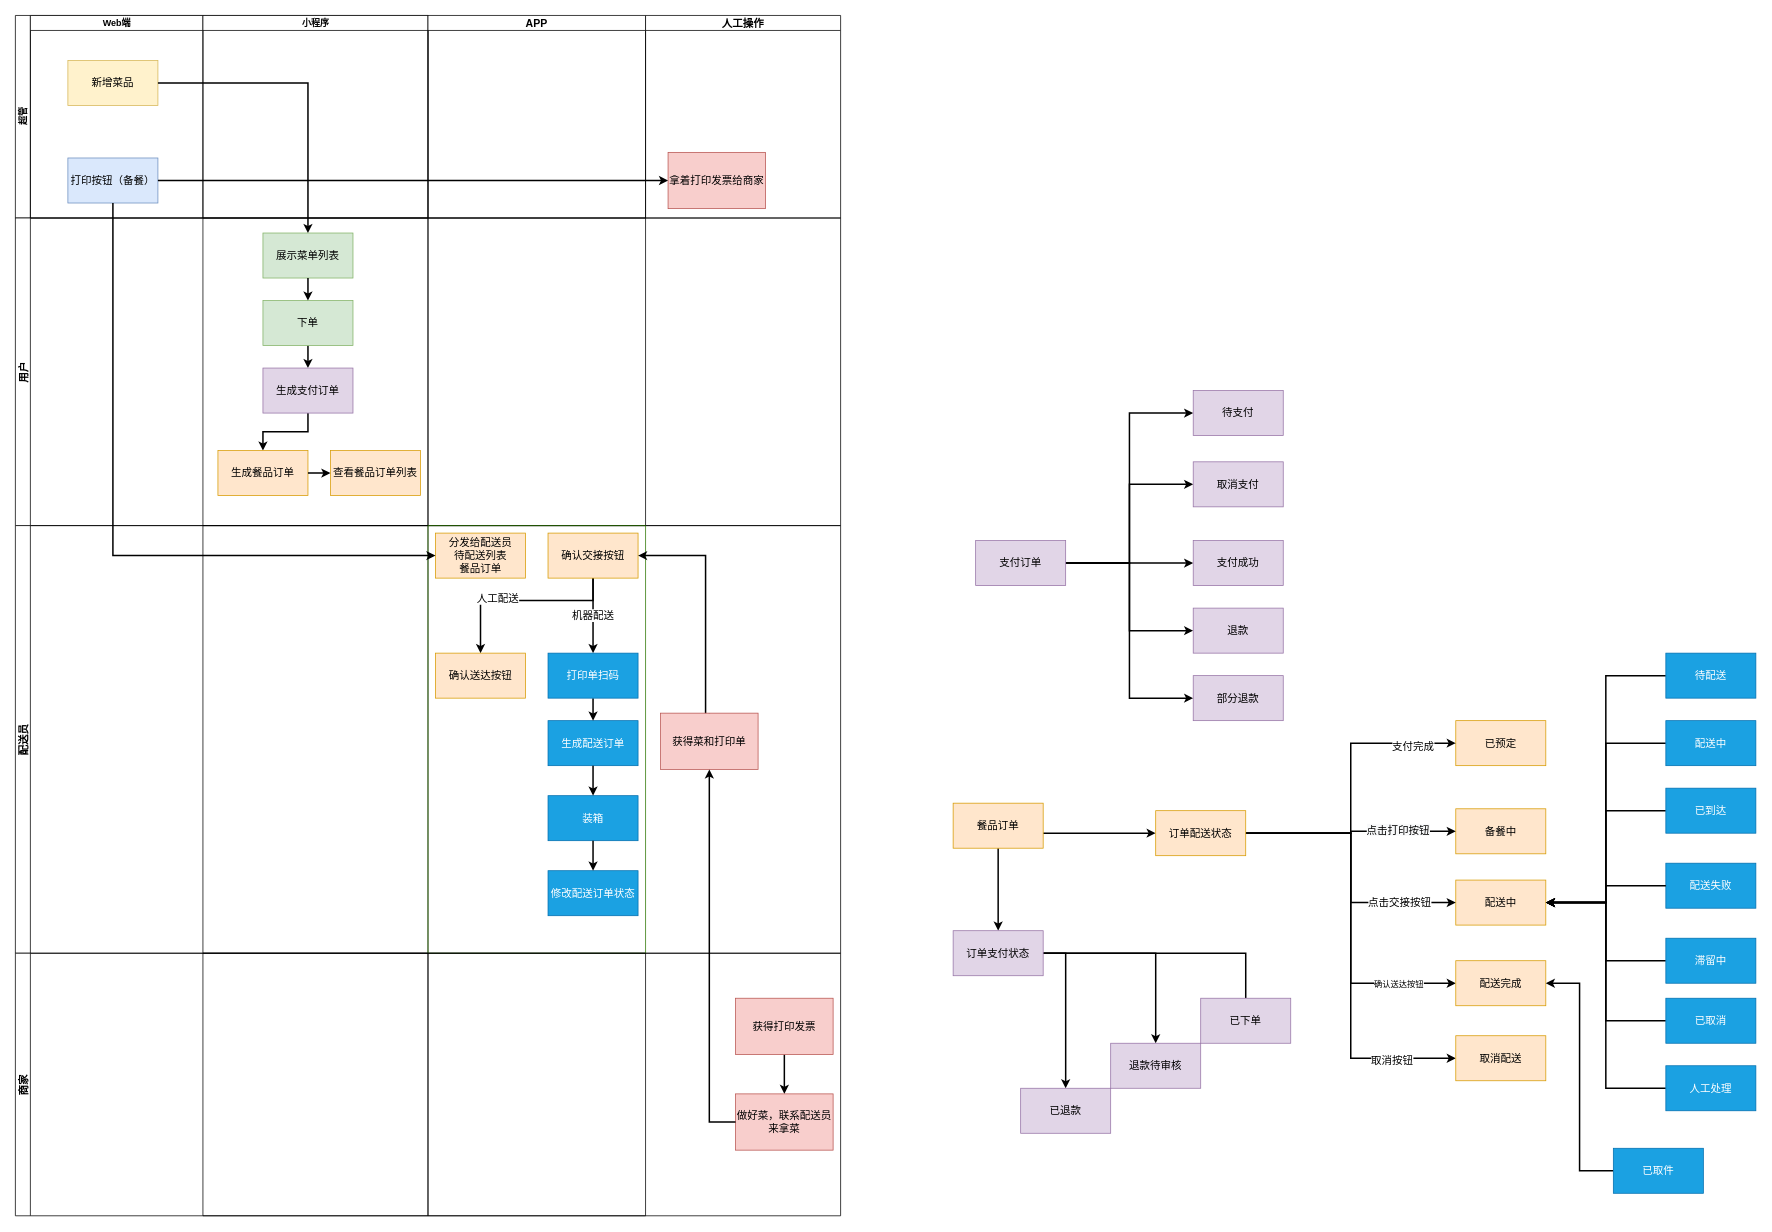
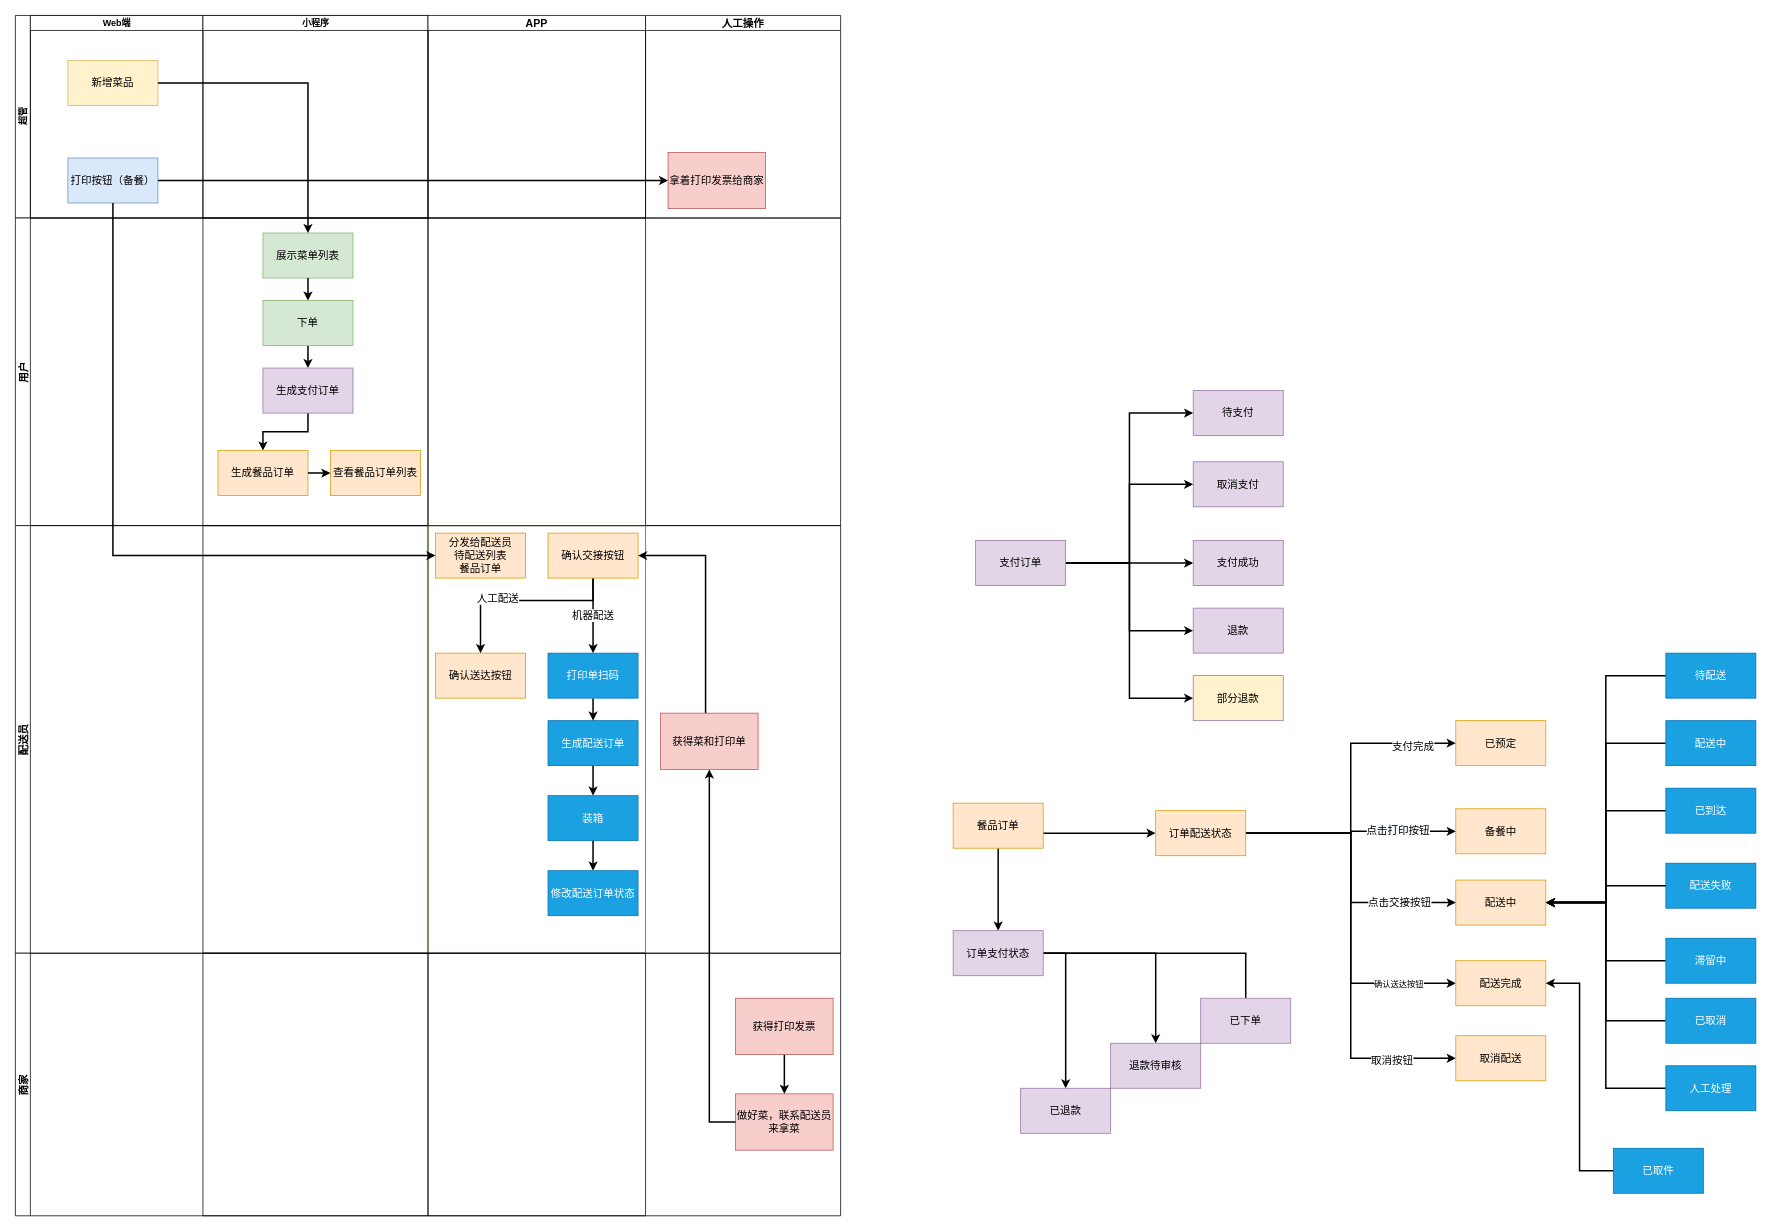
node "部分退款": fillcolor #e1d5e7 -> #fff2cc
